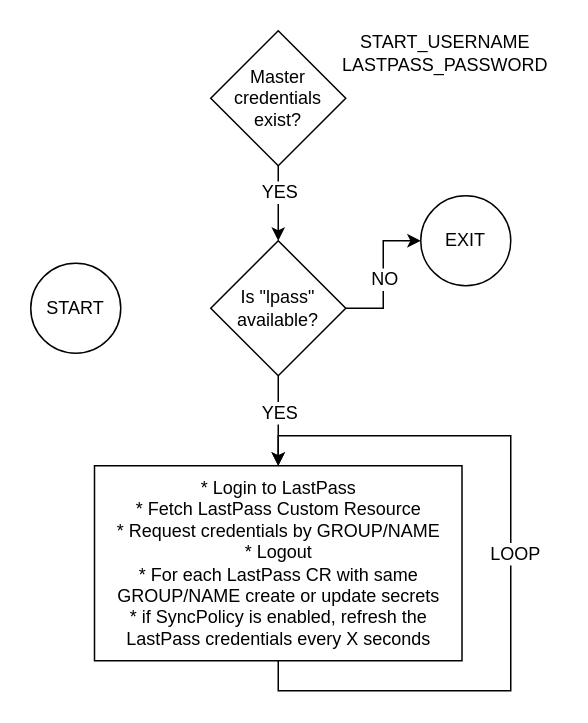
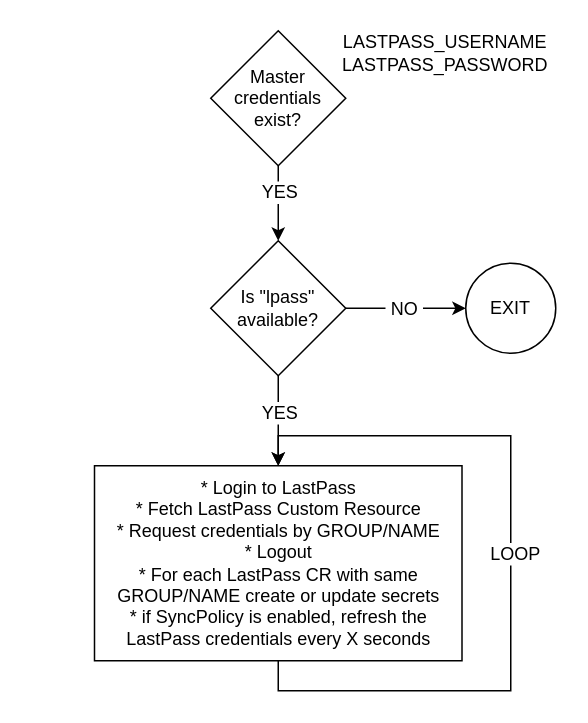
node "START_USERNAME LASTPASS_PASSWORD": label "START_USERNAME LASTPASS_PASSWORD" -> "LASTPASS_USERNAME LASTPASS_PASSWORD"
node "EXIT": moved (466, 241) -> (511, 308)
node "START": removed
